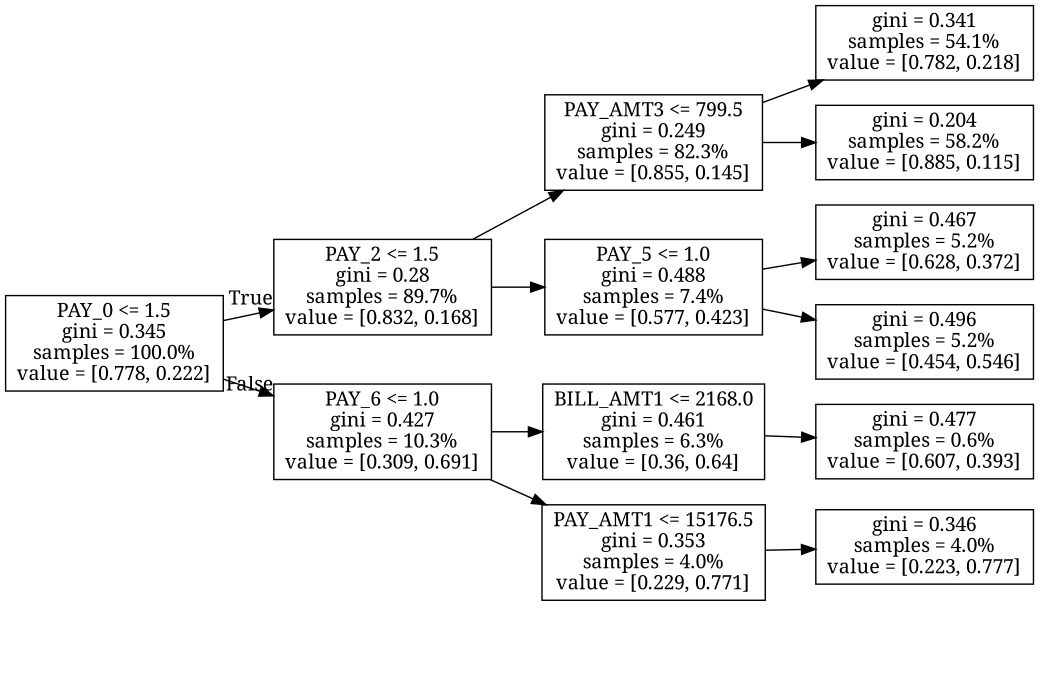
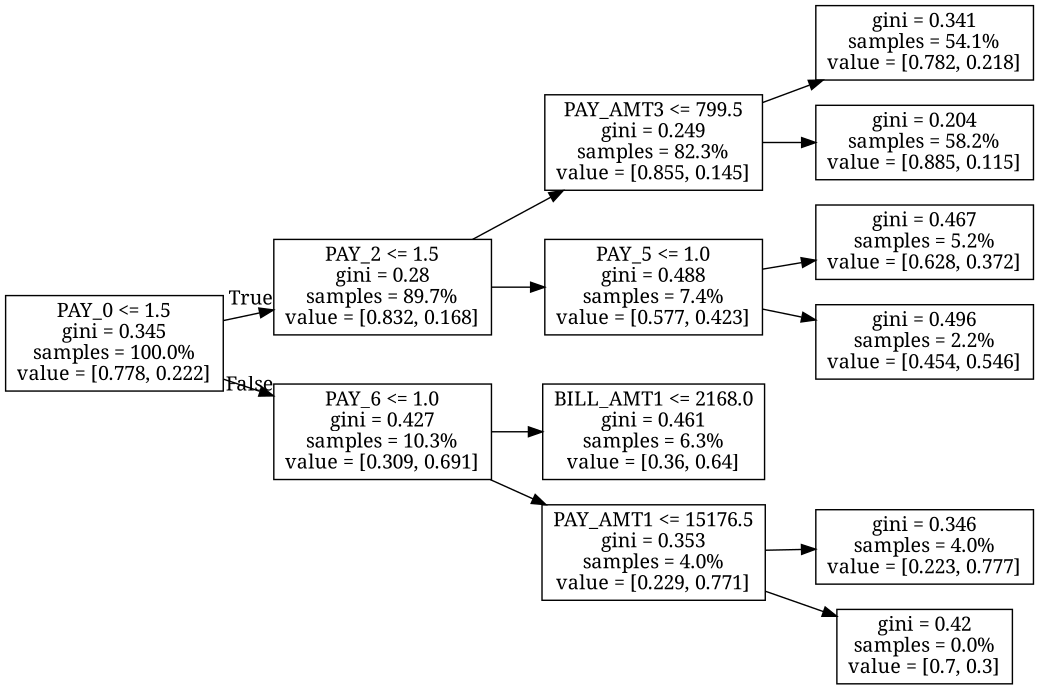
node "gini = 0.496 samples = 5.2% value = [0.454, 0.546]": label "gini = 0.496 samples = 5.2% value = [0.454, 0.546]" -> "gini = 0.496 samples = 2.2% value = [0.454, 0.546]"
node "gini = 0.477 samples = 0.6% value = [0.607, 0.393]": removed
node "gini = 0.42 samples = 0.0% value = [0.7, 0.3]": added
